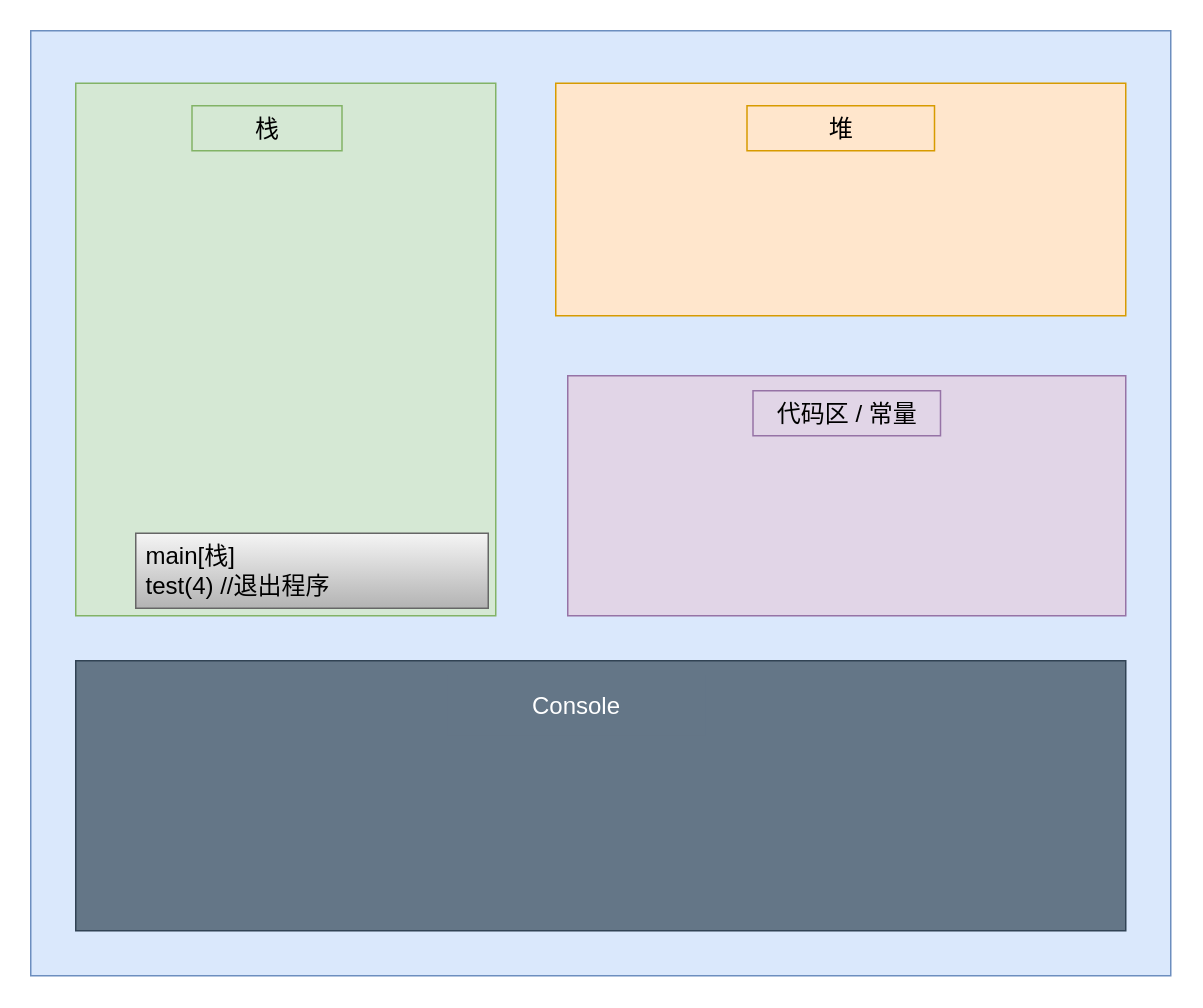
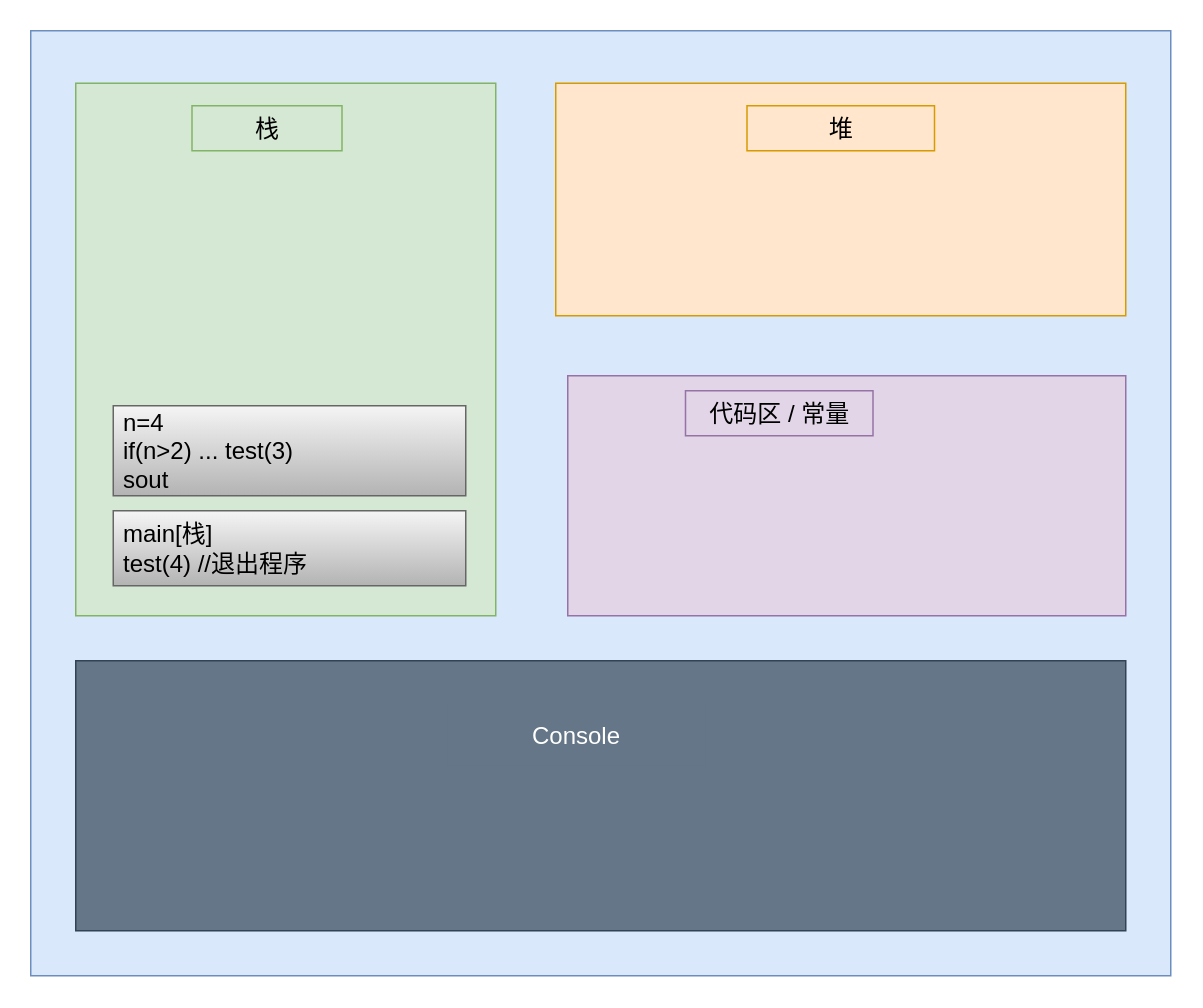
node "代码区 / 常量": moved (847, 413) -> (779, 413)
node "n=4 if(n>2) ... test(3) sout": added
node "main[栈] test(4) //退出程序": moved (312, 571) -> (290, 548)
node "Console": moved (577, 706) -> (577, 736)
